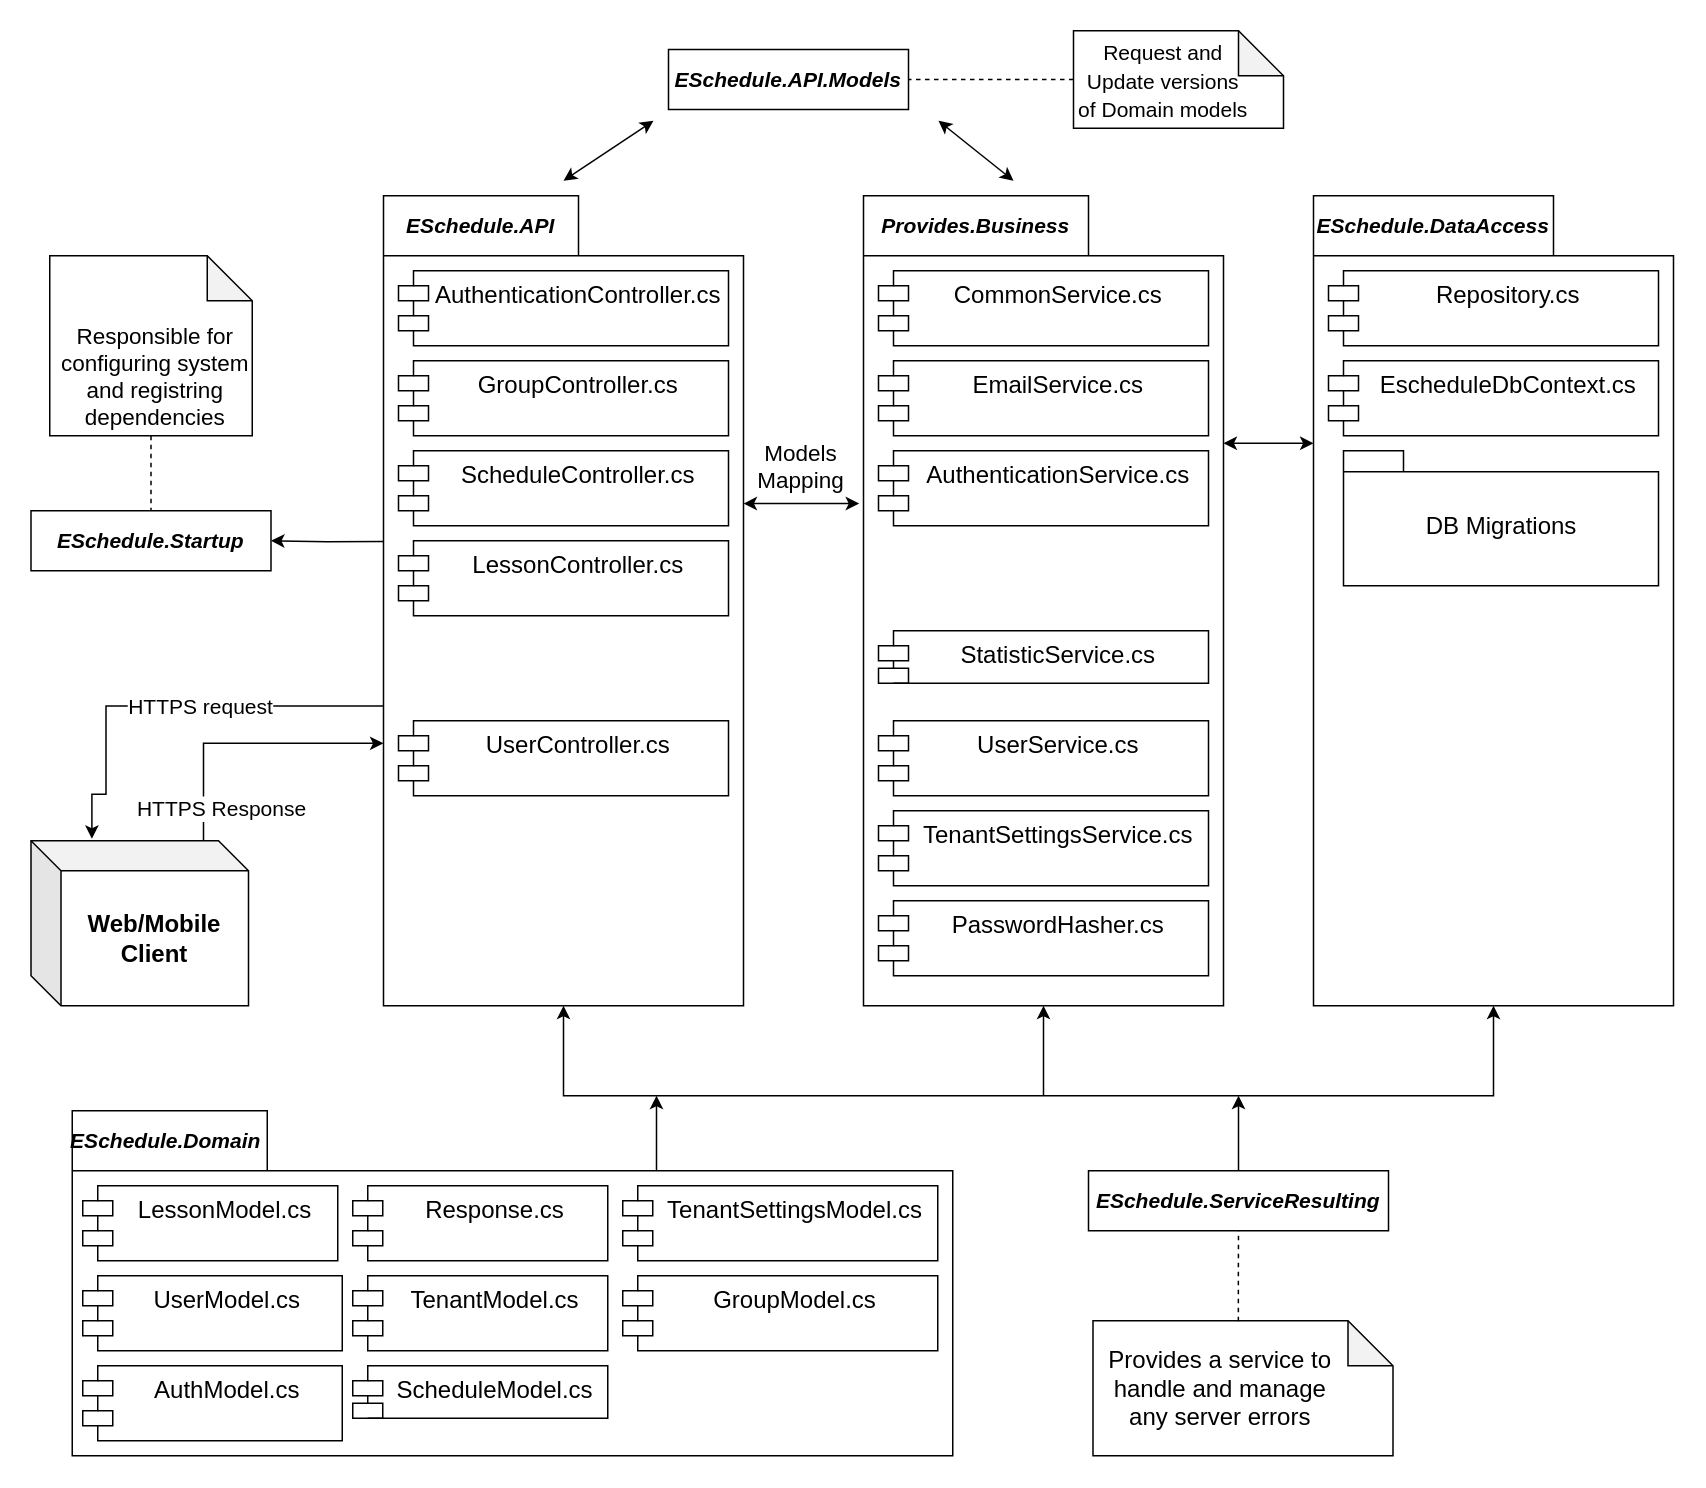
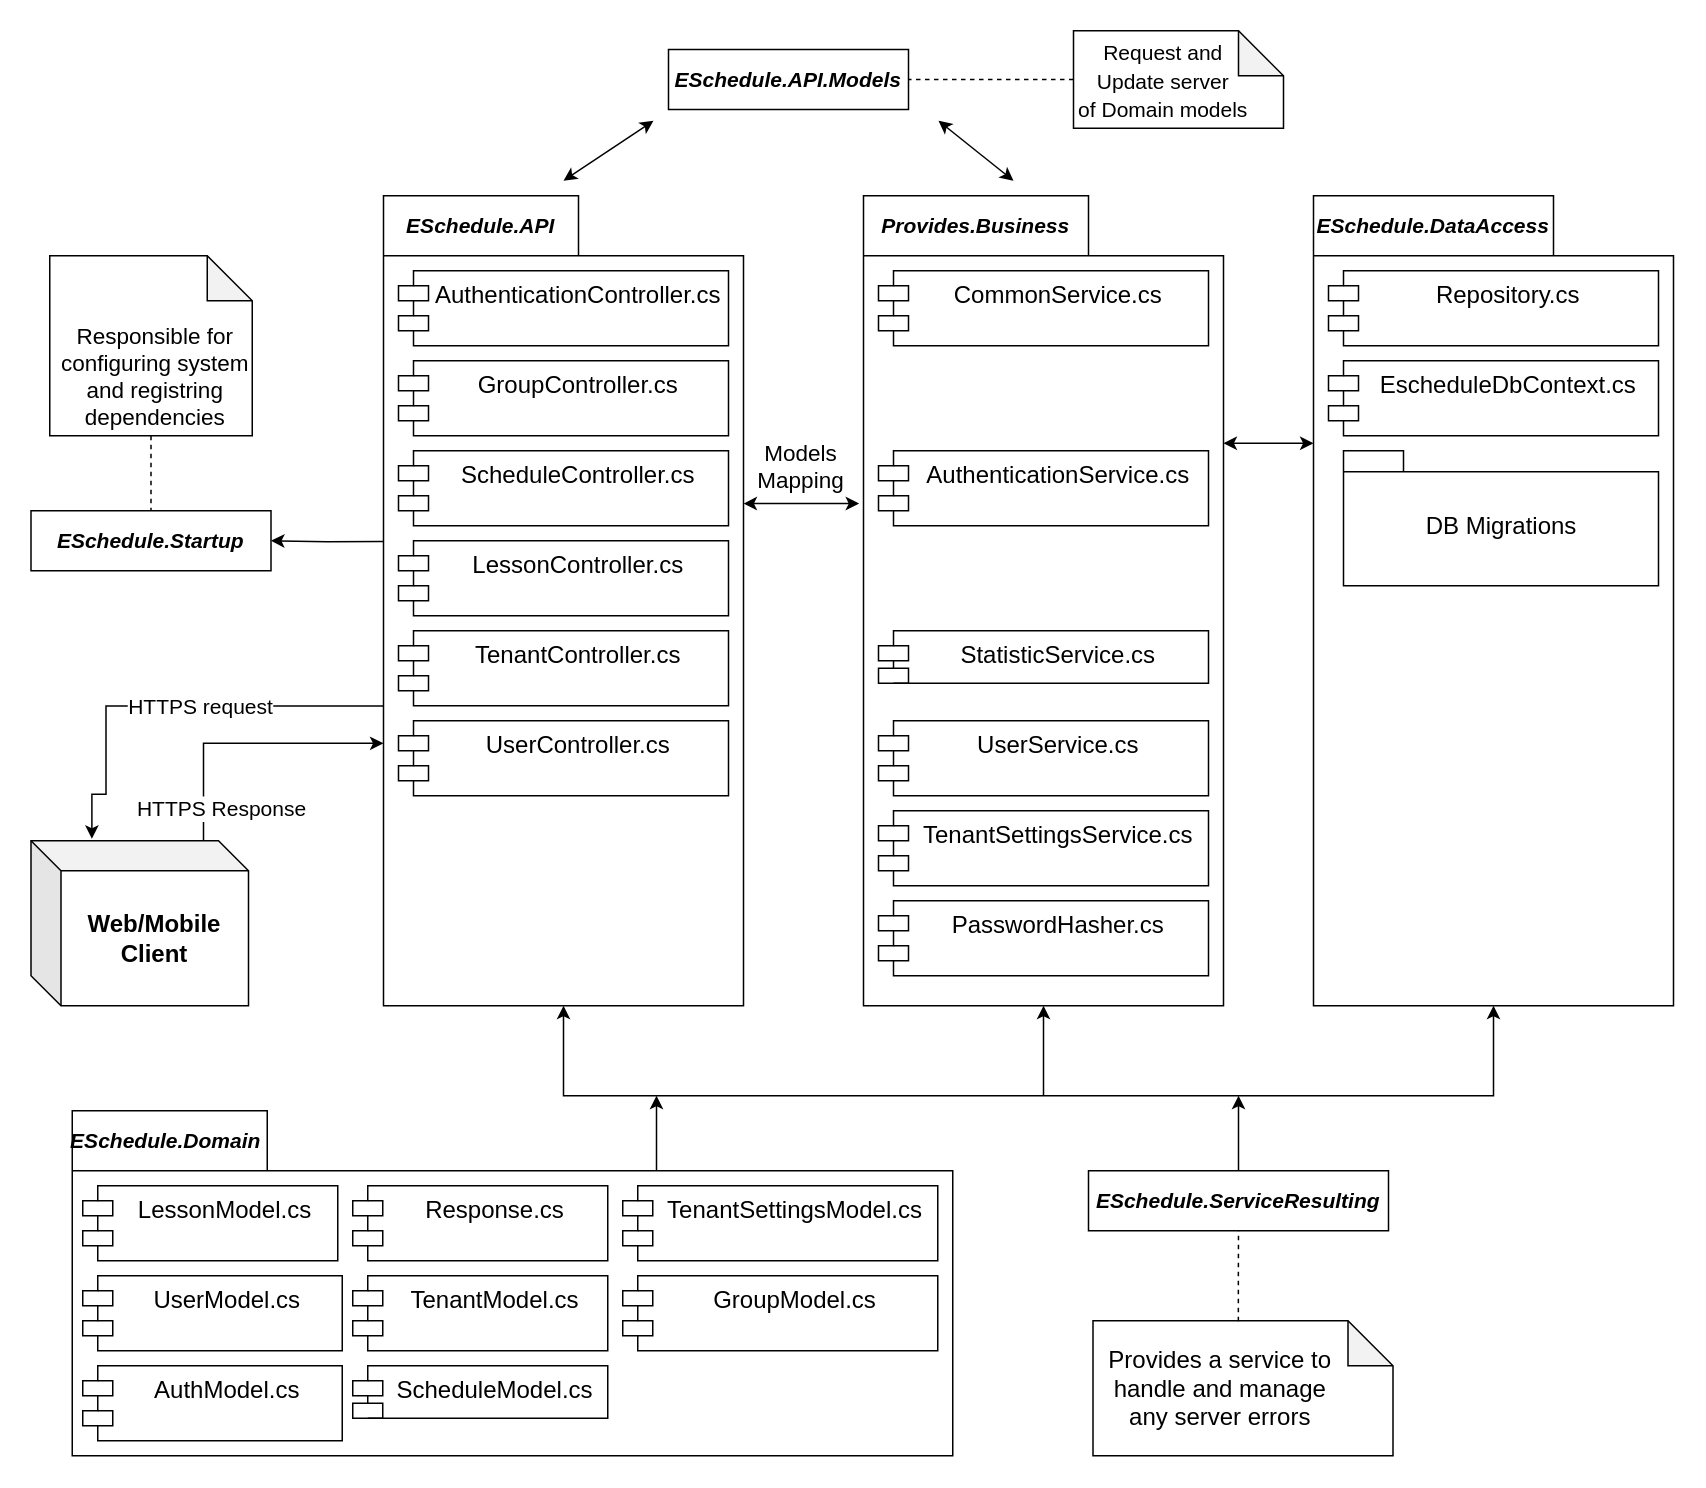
node "Request and Update versionsof Domain models": label "Request and Update versionsof Domain models" -> "Request and Update serverof Domain models"
node "EmailService.cs": removed
node "TenantController.cs": added
